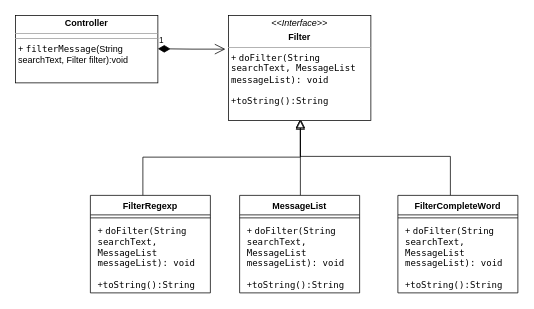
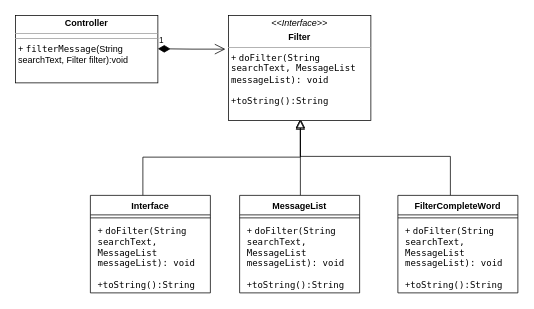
node "FilterRegexp": label "FilterRegexp" -> "Interface"
